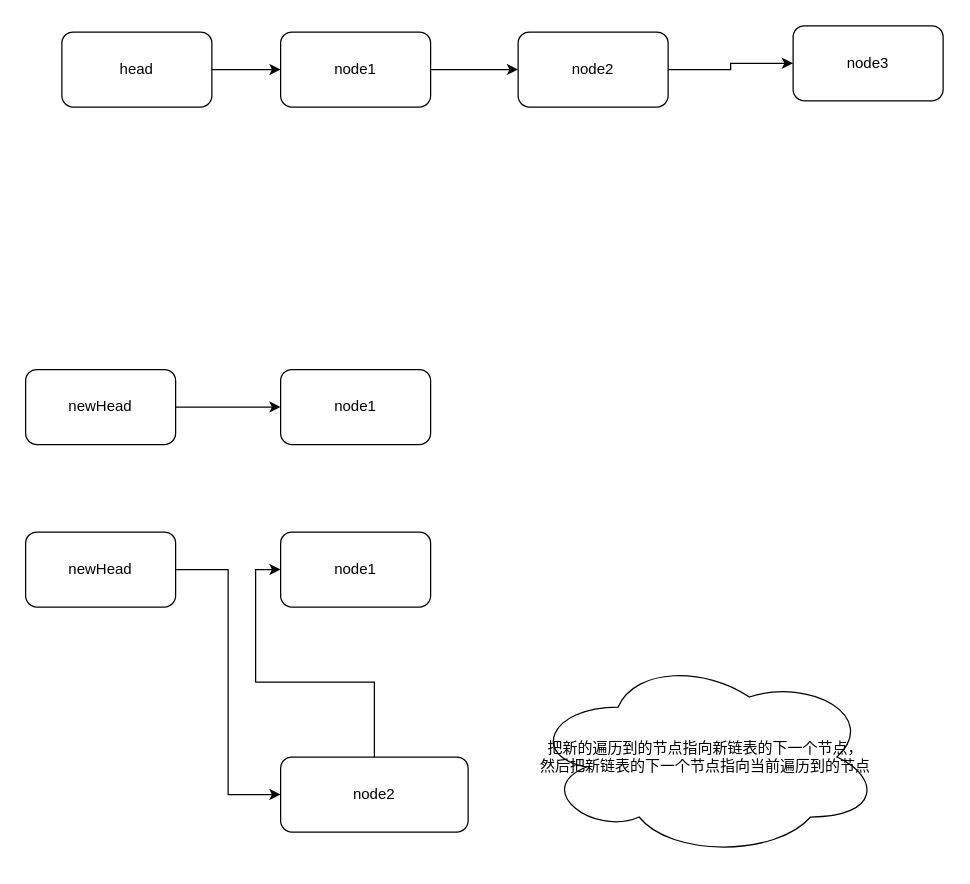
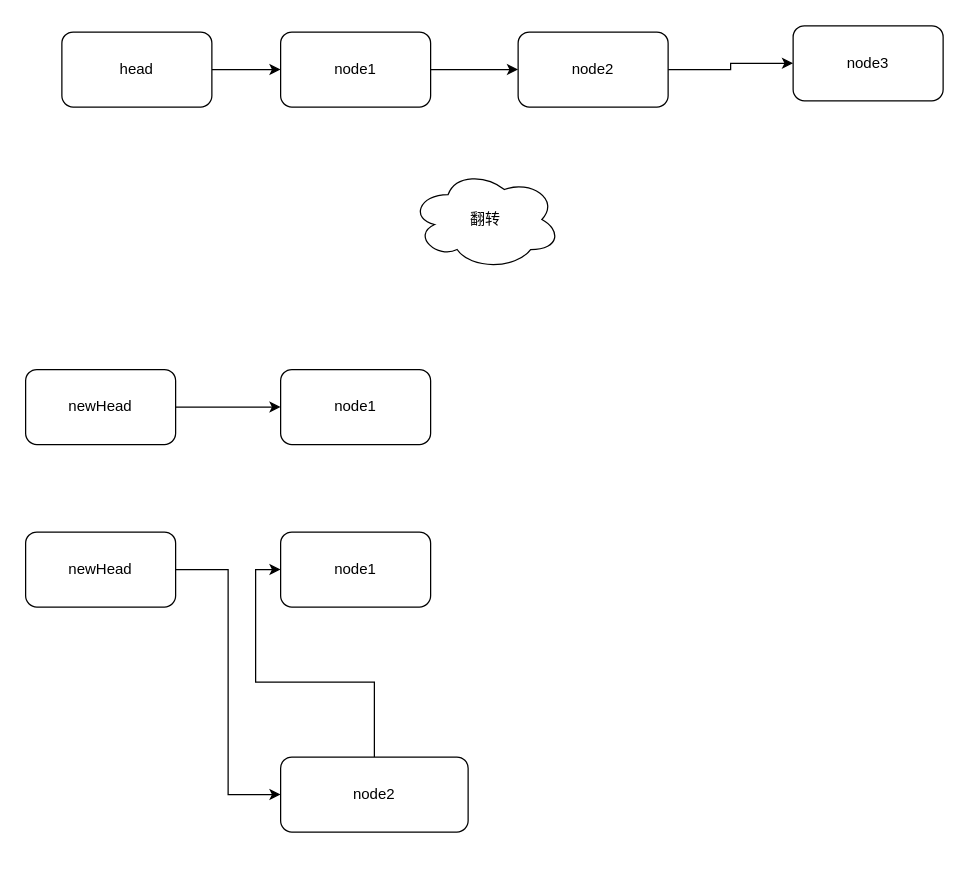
node "翻转": added
node "把新的遍历到的节点指向新链表的下一个节点， 然后把新链表的下一个节点指向当前遍历到的节点": removed
